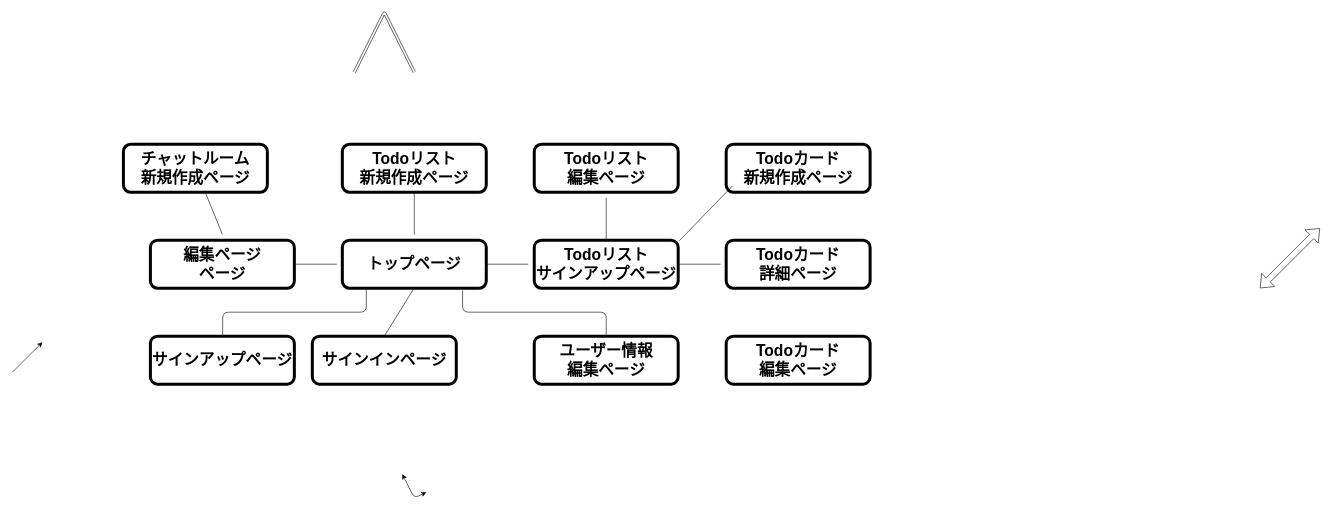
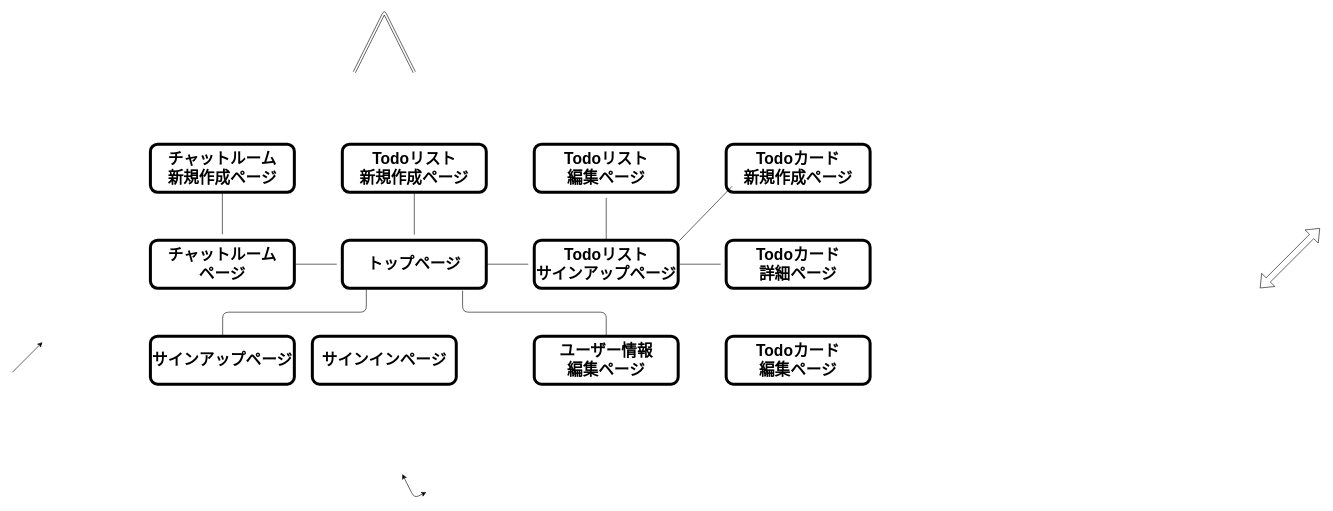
node "チャットルーム 新規作成ページ": moved (195, 168) -> (222, 168)
node "編集ページ ページ": label "編集ページ ページ" -> "チャットルーム ページ"
edge "トップページ" -- "サインインページ": removed
